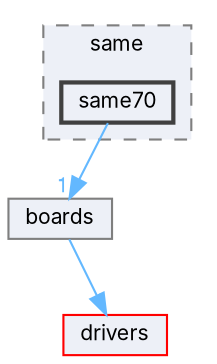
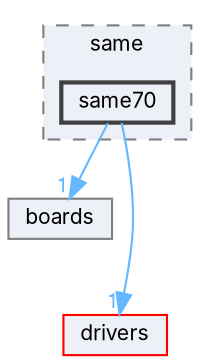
edge "boards" -> "drivers": now "same70" -> "drivers"
